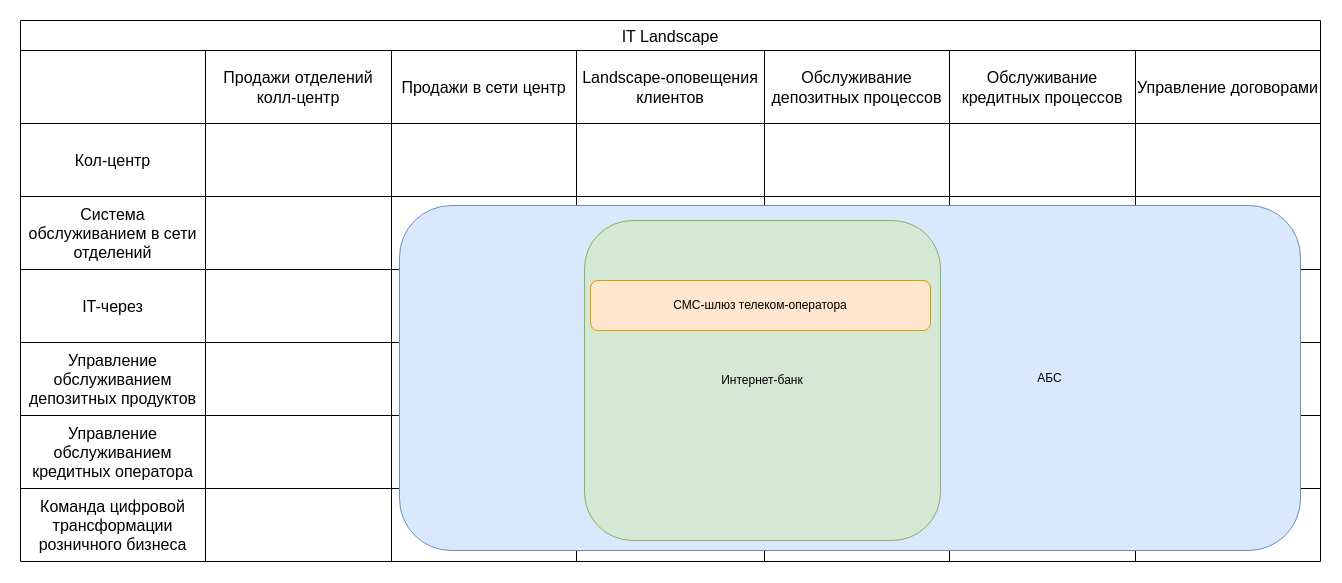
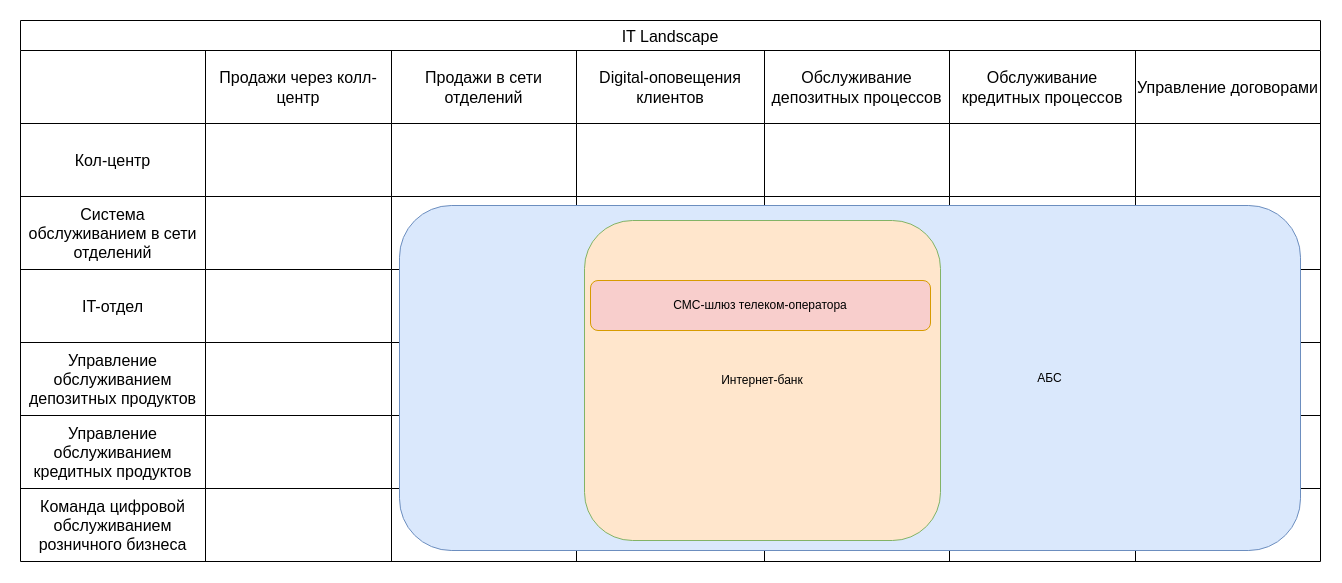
node "Продажи отделений колл-центр": label "Продажи отделений колл-центр" -> "Продажи через колл-центр"
node "Продажи в сети центр": label "Продажи в сети центр" -> "Продажи в сети отделений"
node "Landscape-оповещения клиентов": label "Landscape-оповещения клиентов" -> "Digital-оповещения клиентов"
node "СМС-шлюз телеком-оператора": fillcolor #ffe6cc -> #f8cecc
node "IT-через": label "IT-через" -> "IT-отдел"
node "Интернет-банк": fillcolor #d5e8d4 -> #ffe6cc
node "Управление обслуживанием кредитных оператора": label "Управление обслуживанием кредитных оператора" -> "Управление обслуживанием кредитных продуктов"
node "Команда цифровой трансформации розничного бизнеса": label "Команда цифровой трансформации розничного бизнеса" -> "Команда цифровой обслуживанием розничного бизнеса"
